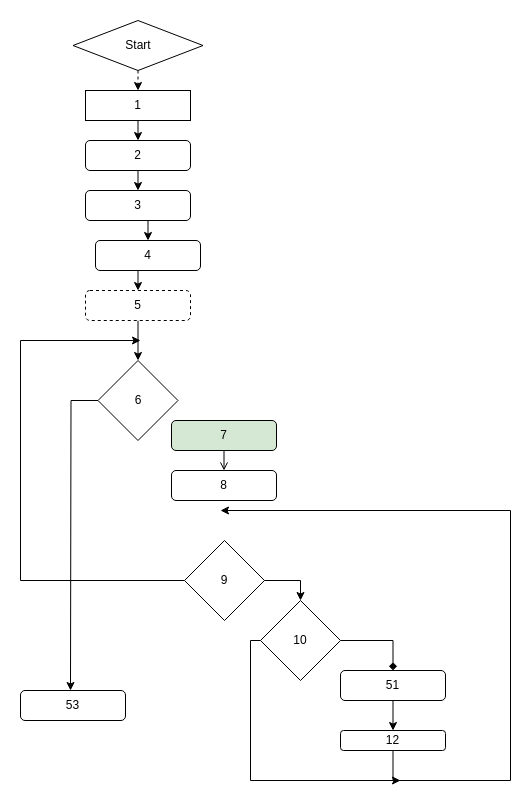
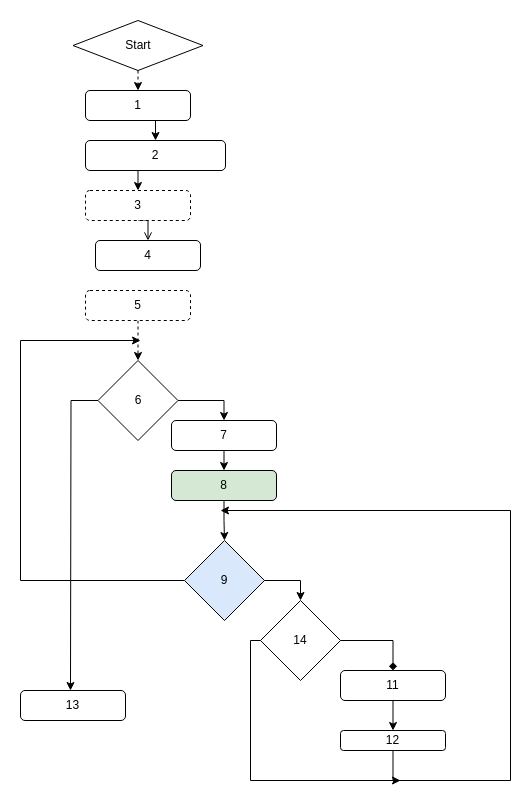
node "1": shape rectangle -> rounded rectangle
node "2": size 105x30 -> 140x30
node "3": style solid -> dashed
edge "3" -> "4": arrowhead classic -> open
edge "4" -> "5": removed
edge "5" -> "6": style solid -> dashed
edge "6" -> "7": added
node "7": fillcolor #d5e8d4 -> #ffffff
edge "7" -> "8": arrowhead open -> classic
node "8": fillcolor #ffffff -> #d5e8d4
edge "8" -> "9": added
node "9": fillcolor #ffffff -> #dae8fc
node "10": label "10" -> "14"
node "51": label "51" -> "11"
node "53": label "53" -> "13"
